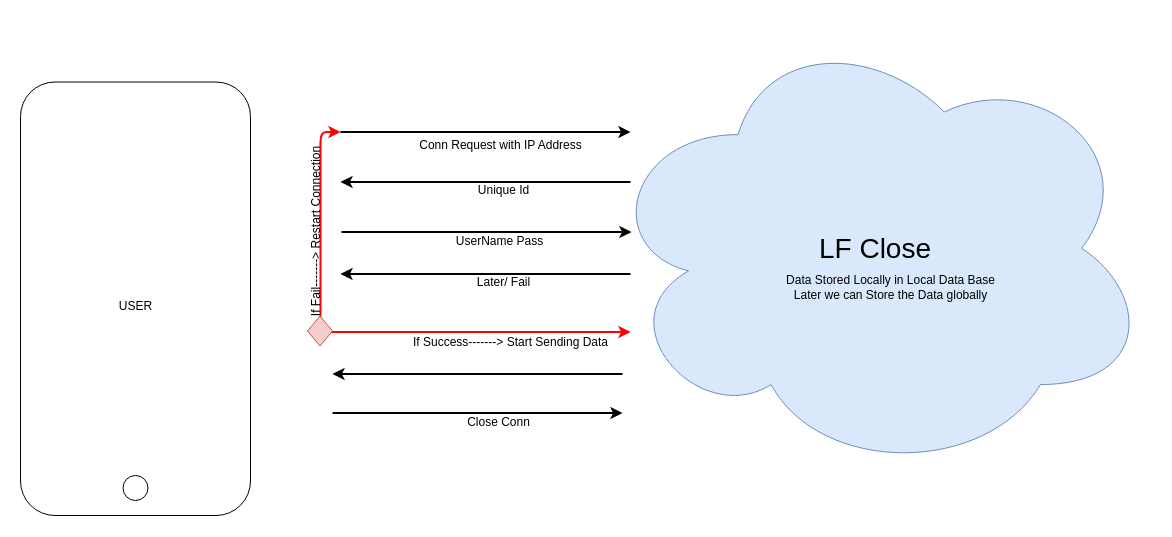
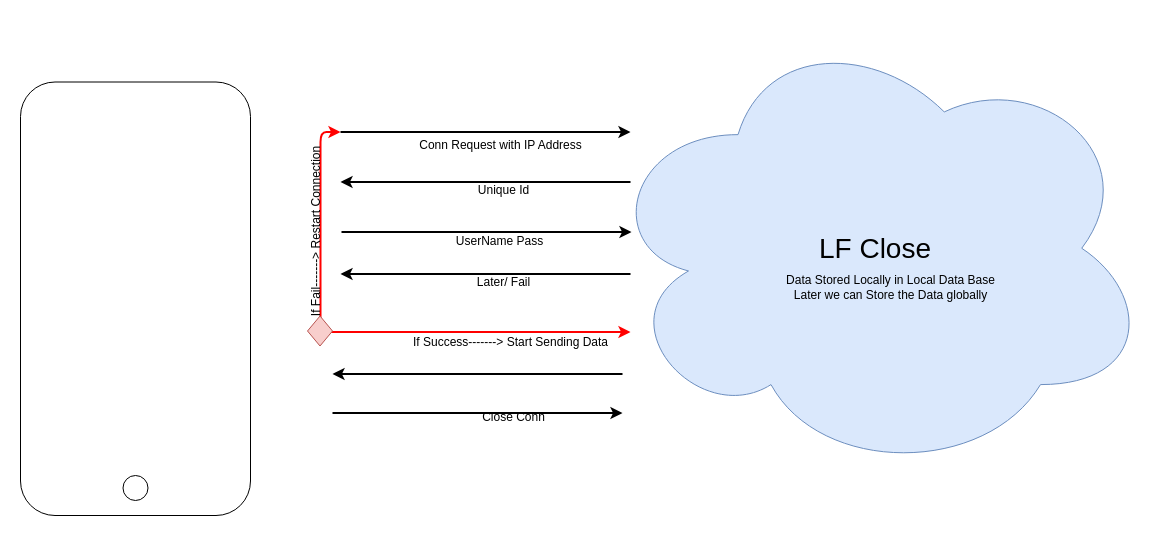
node "USER": removed
node "Close Conn": moved (498, 422) -> (513, 417)
